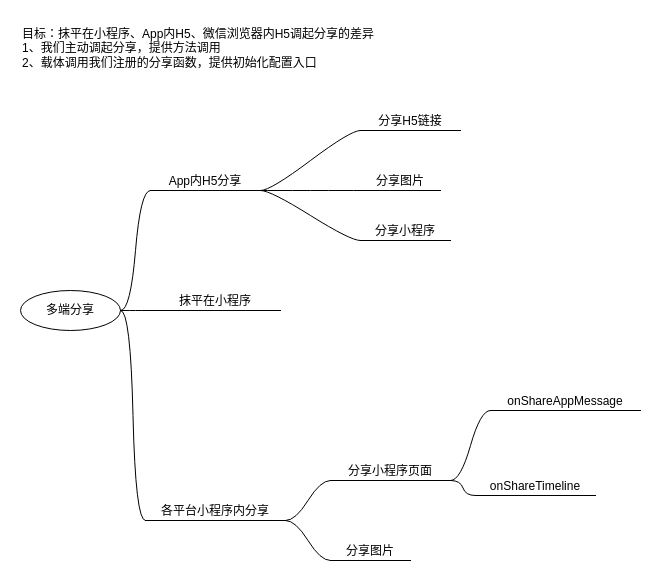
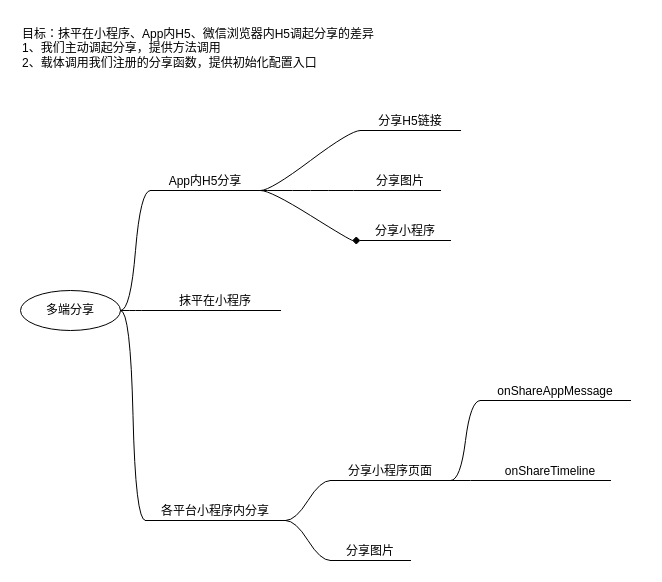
edge "App内H5分享" -- "分享小程序": arrowhead none -> diamond
node "onShareAppMessage": moved (566, 401) -> (556, 391)
node "onShareTimeline": moved (536, 486) -> (551, 471)
